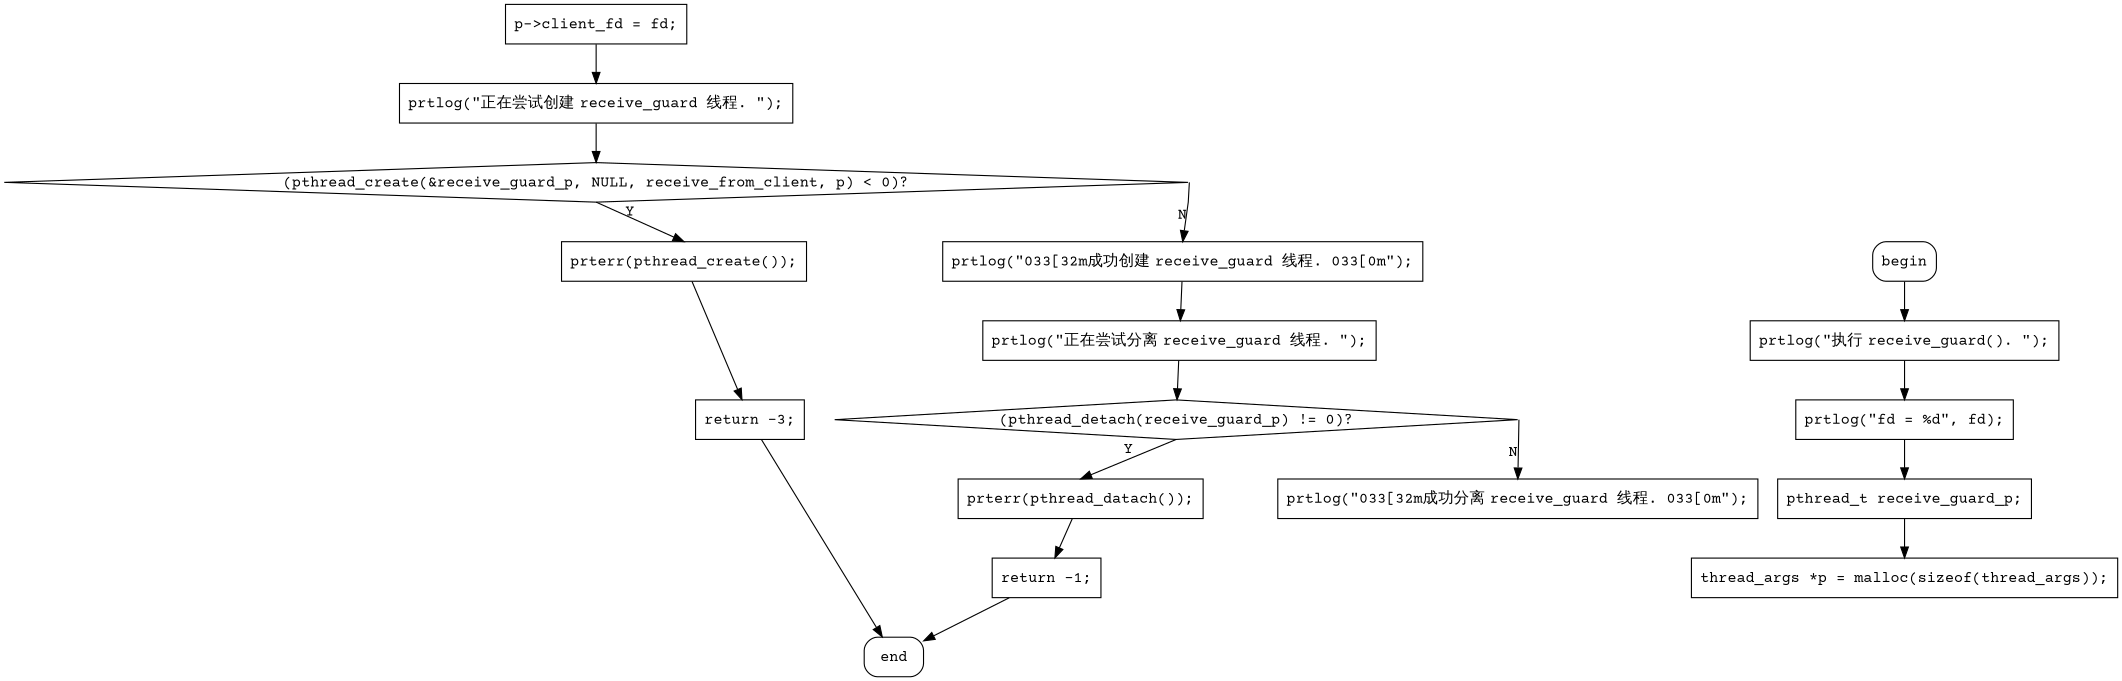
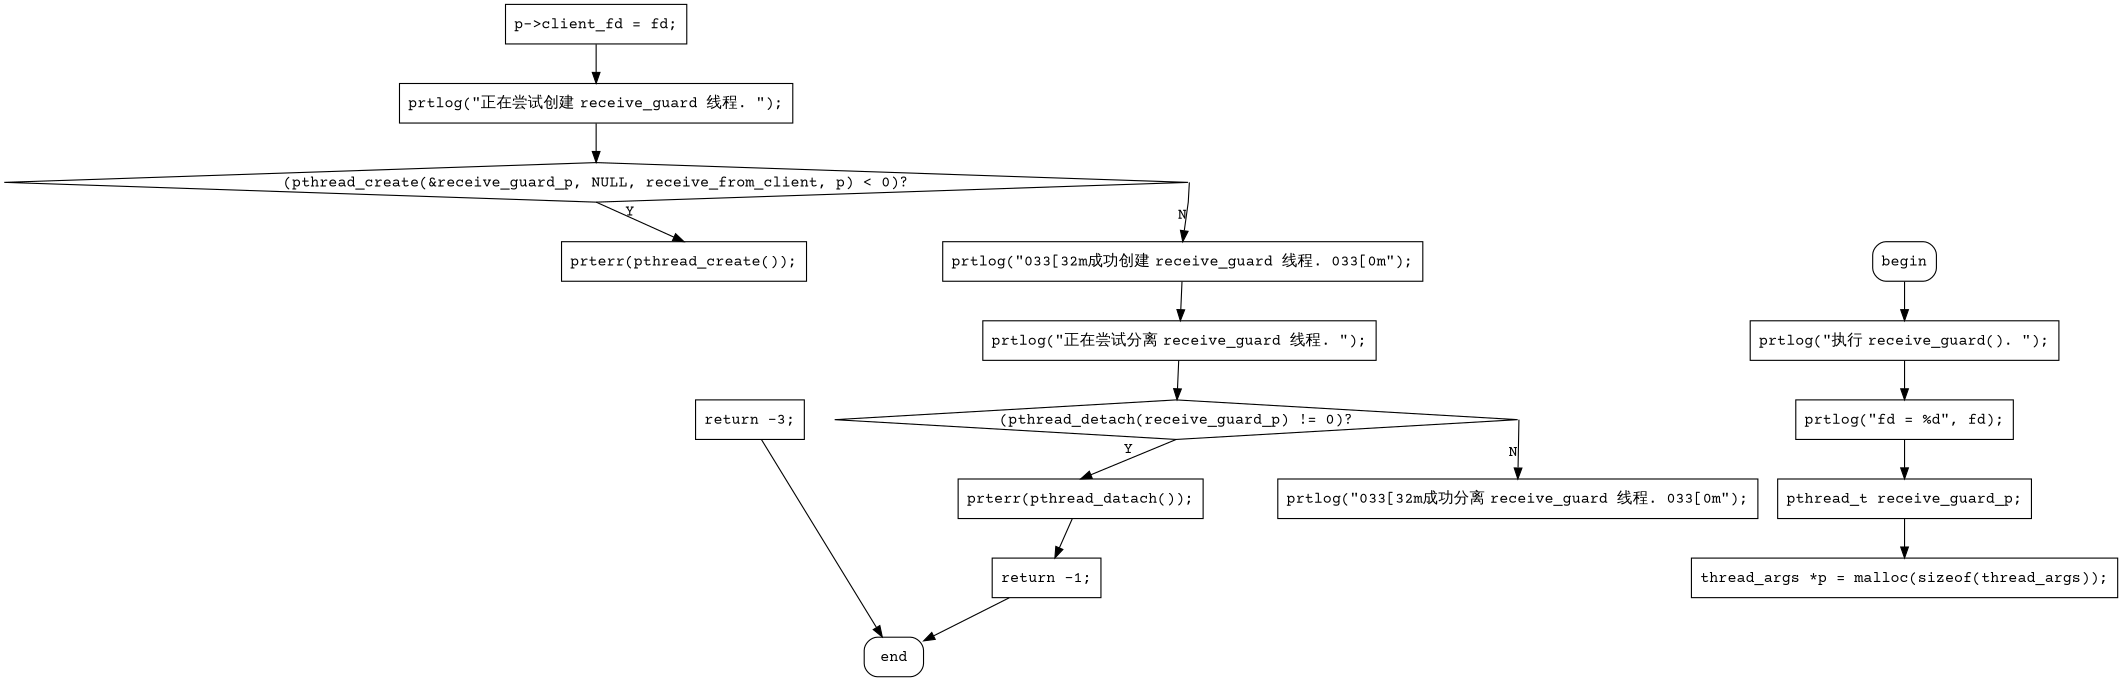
edge "prterr(pthread_create());" -> "return -3;": removed
